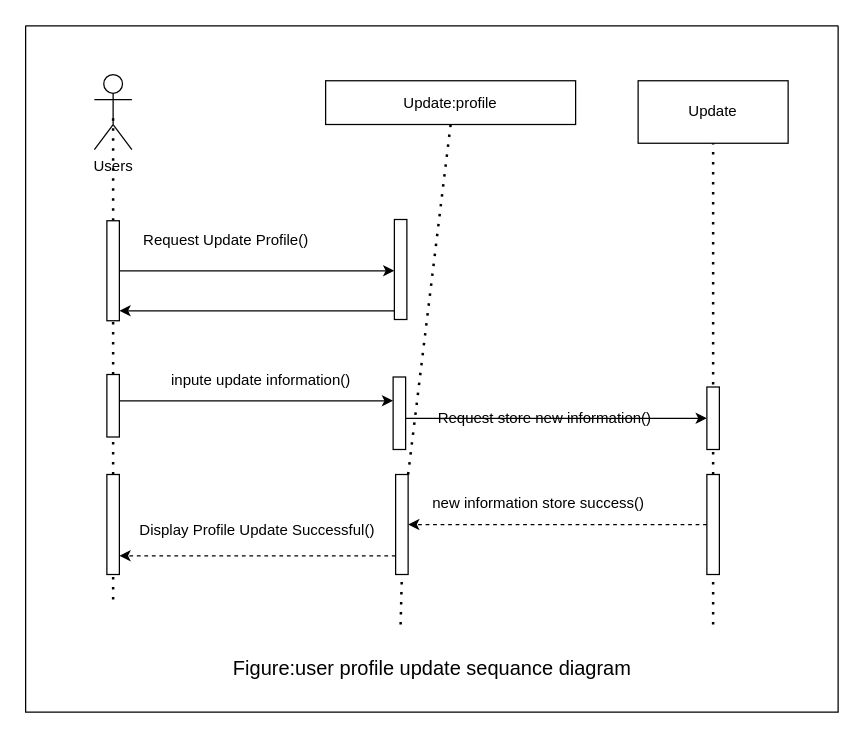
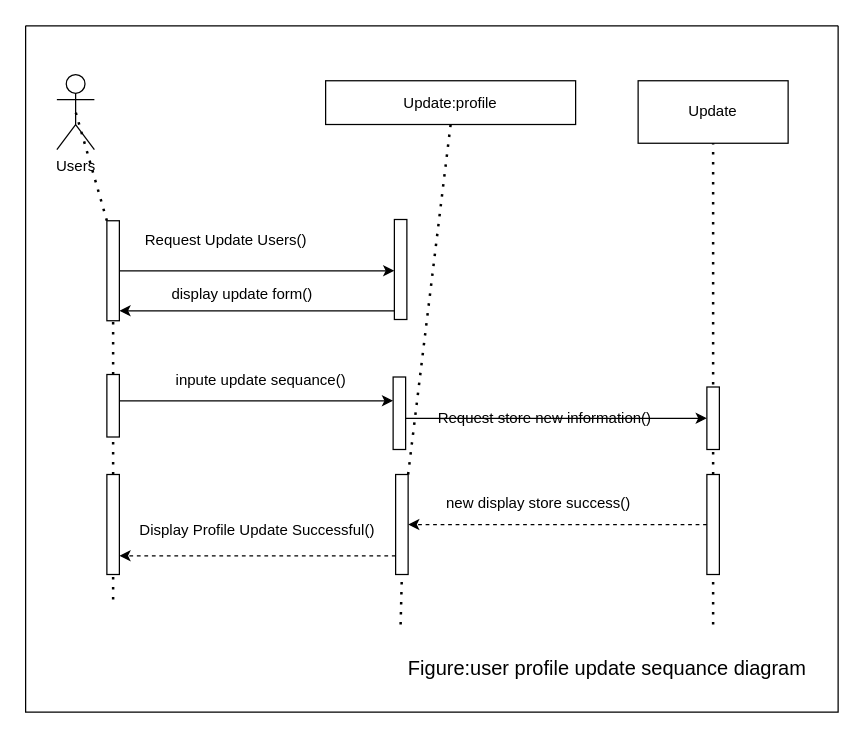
node "Users": moved (113, 112) -> (76, 112)
node "Request Update Profile()": label "Request Update Profile()" -> "Request Update Users()"
node "display update form()": added
node "inpute update information()": label "inpute update information()" -> "inpute update sequance()"
node "new information store success()": label "new information store success()" -> "new display store success()"
node "Figure:user profile update sequance diagram": moved (432, 668) -> (607, 668)
